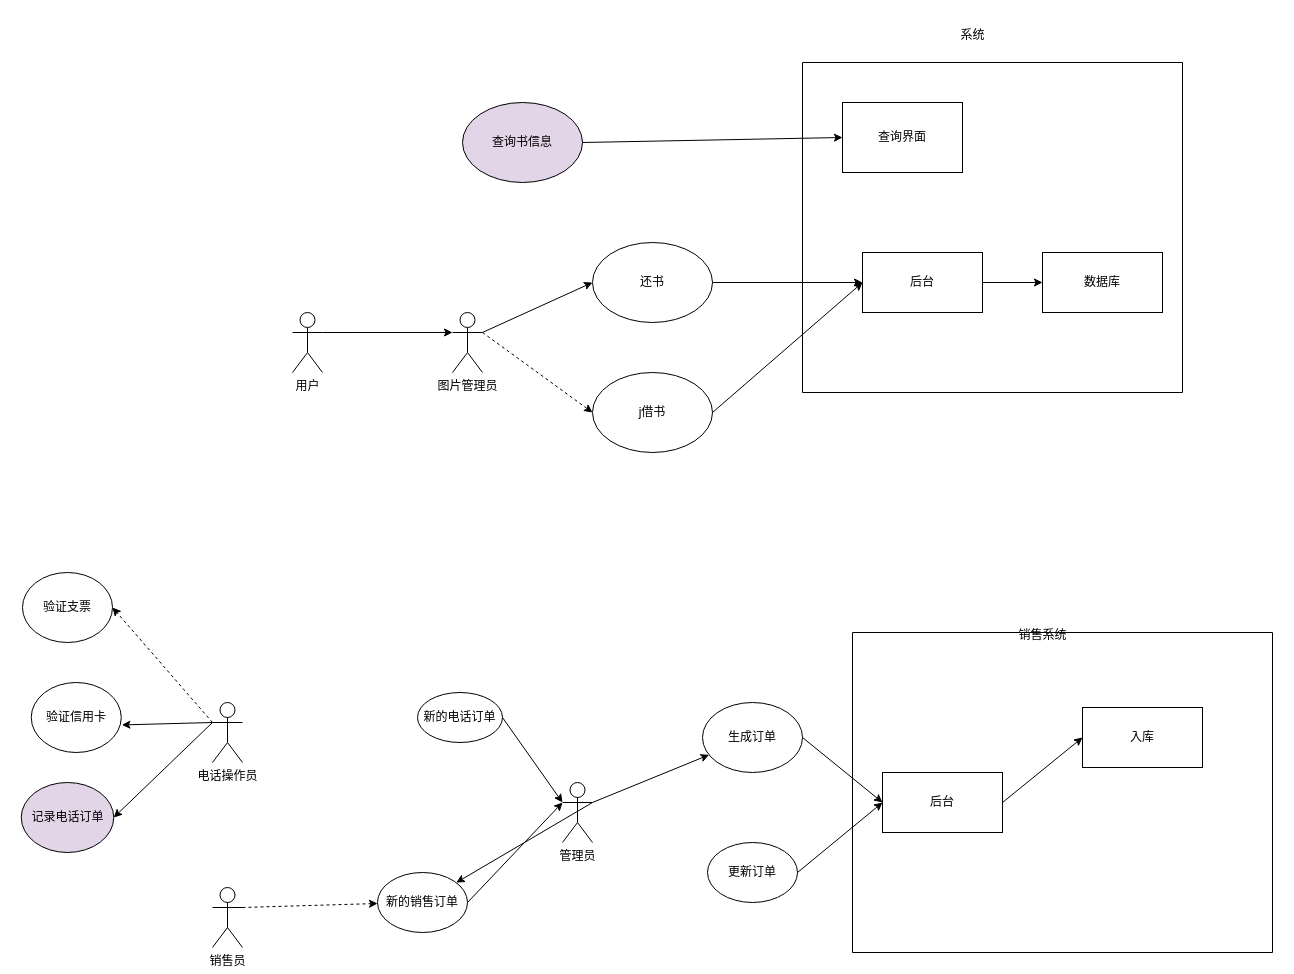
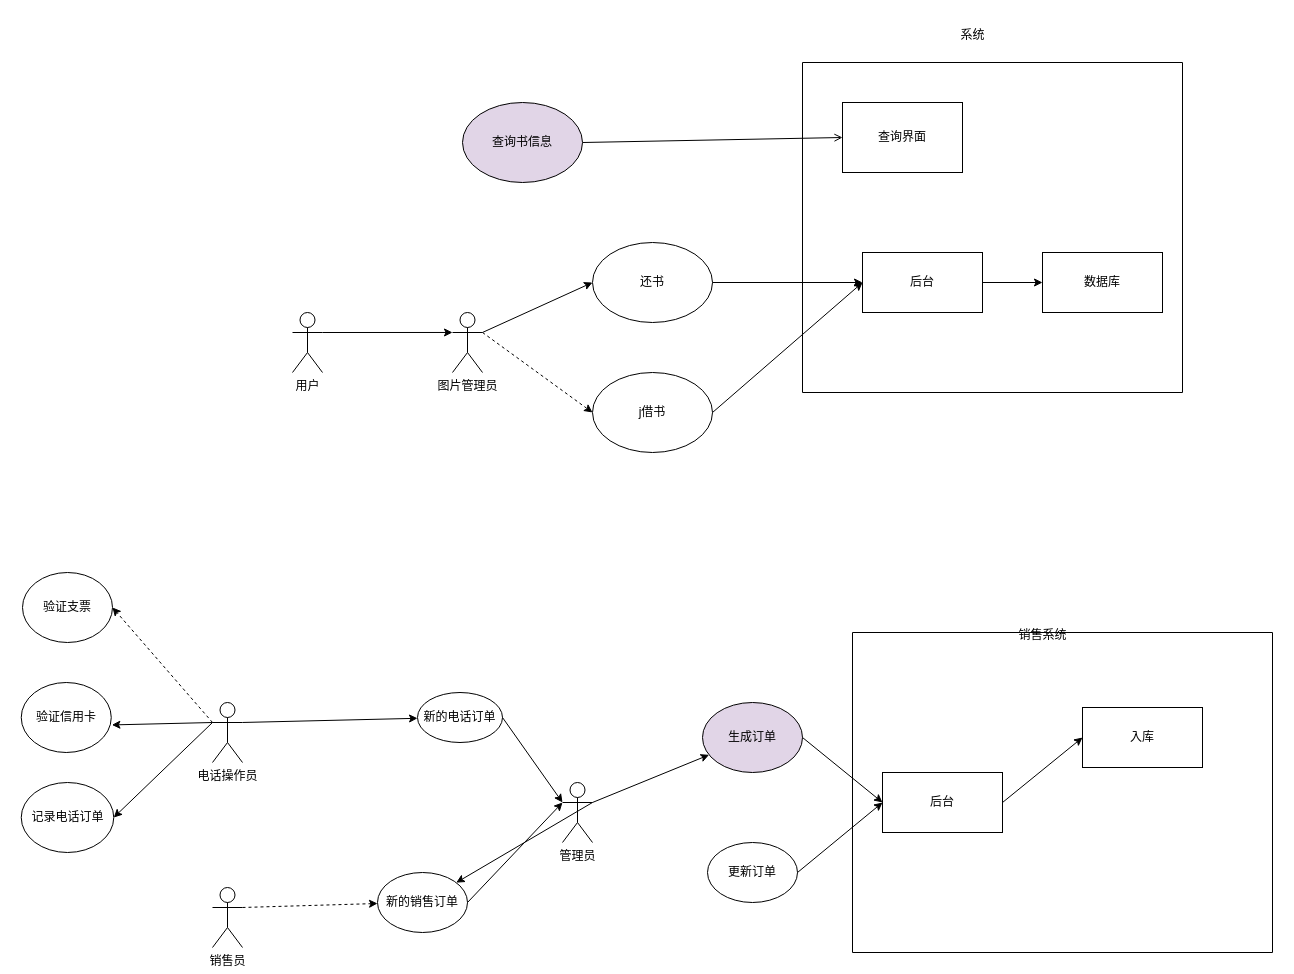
edge "查询书信息" -> "查询界面": arrowhead classic -> open
node "验证信用卡": moved (76, 718) -> (66, 718)
edge "电话操作员" -> "新的电话订单": added
node "生成订单": fillcolor #ffffff -> #e1d5e7
node "记录电话订单": fillcolor #e1d5e7 -> #ffffff
